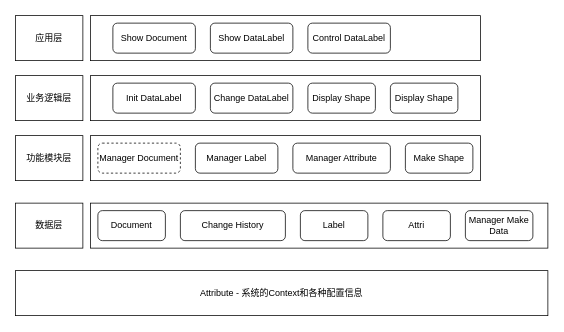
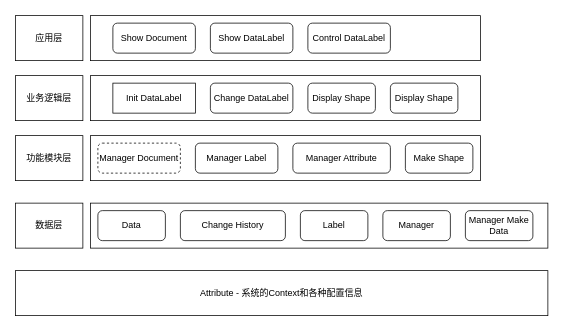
node "Init DataLabel": shape rounded rectangle -> rectangle
node "Document": label "Document" -> "Data"
node "Attri": label "Attri" -> "Manager"
